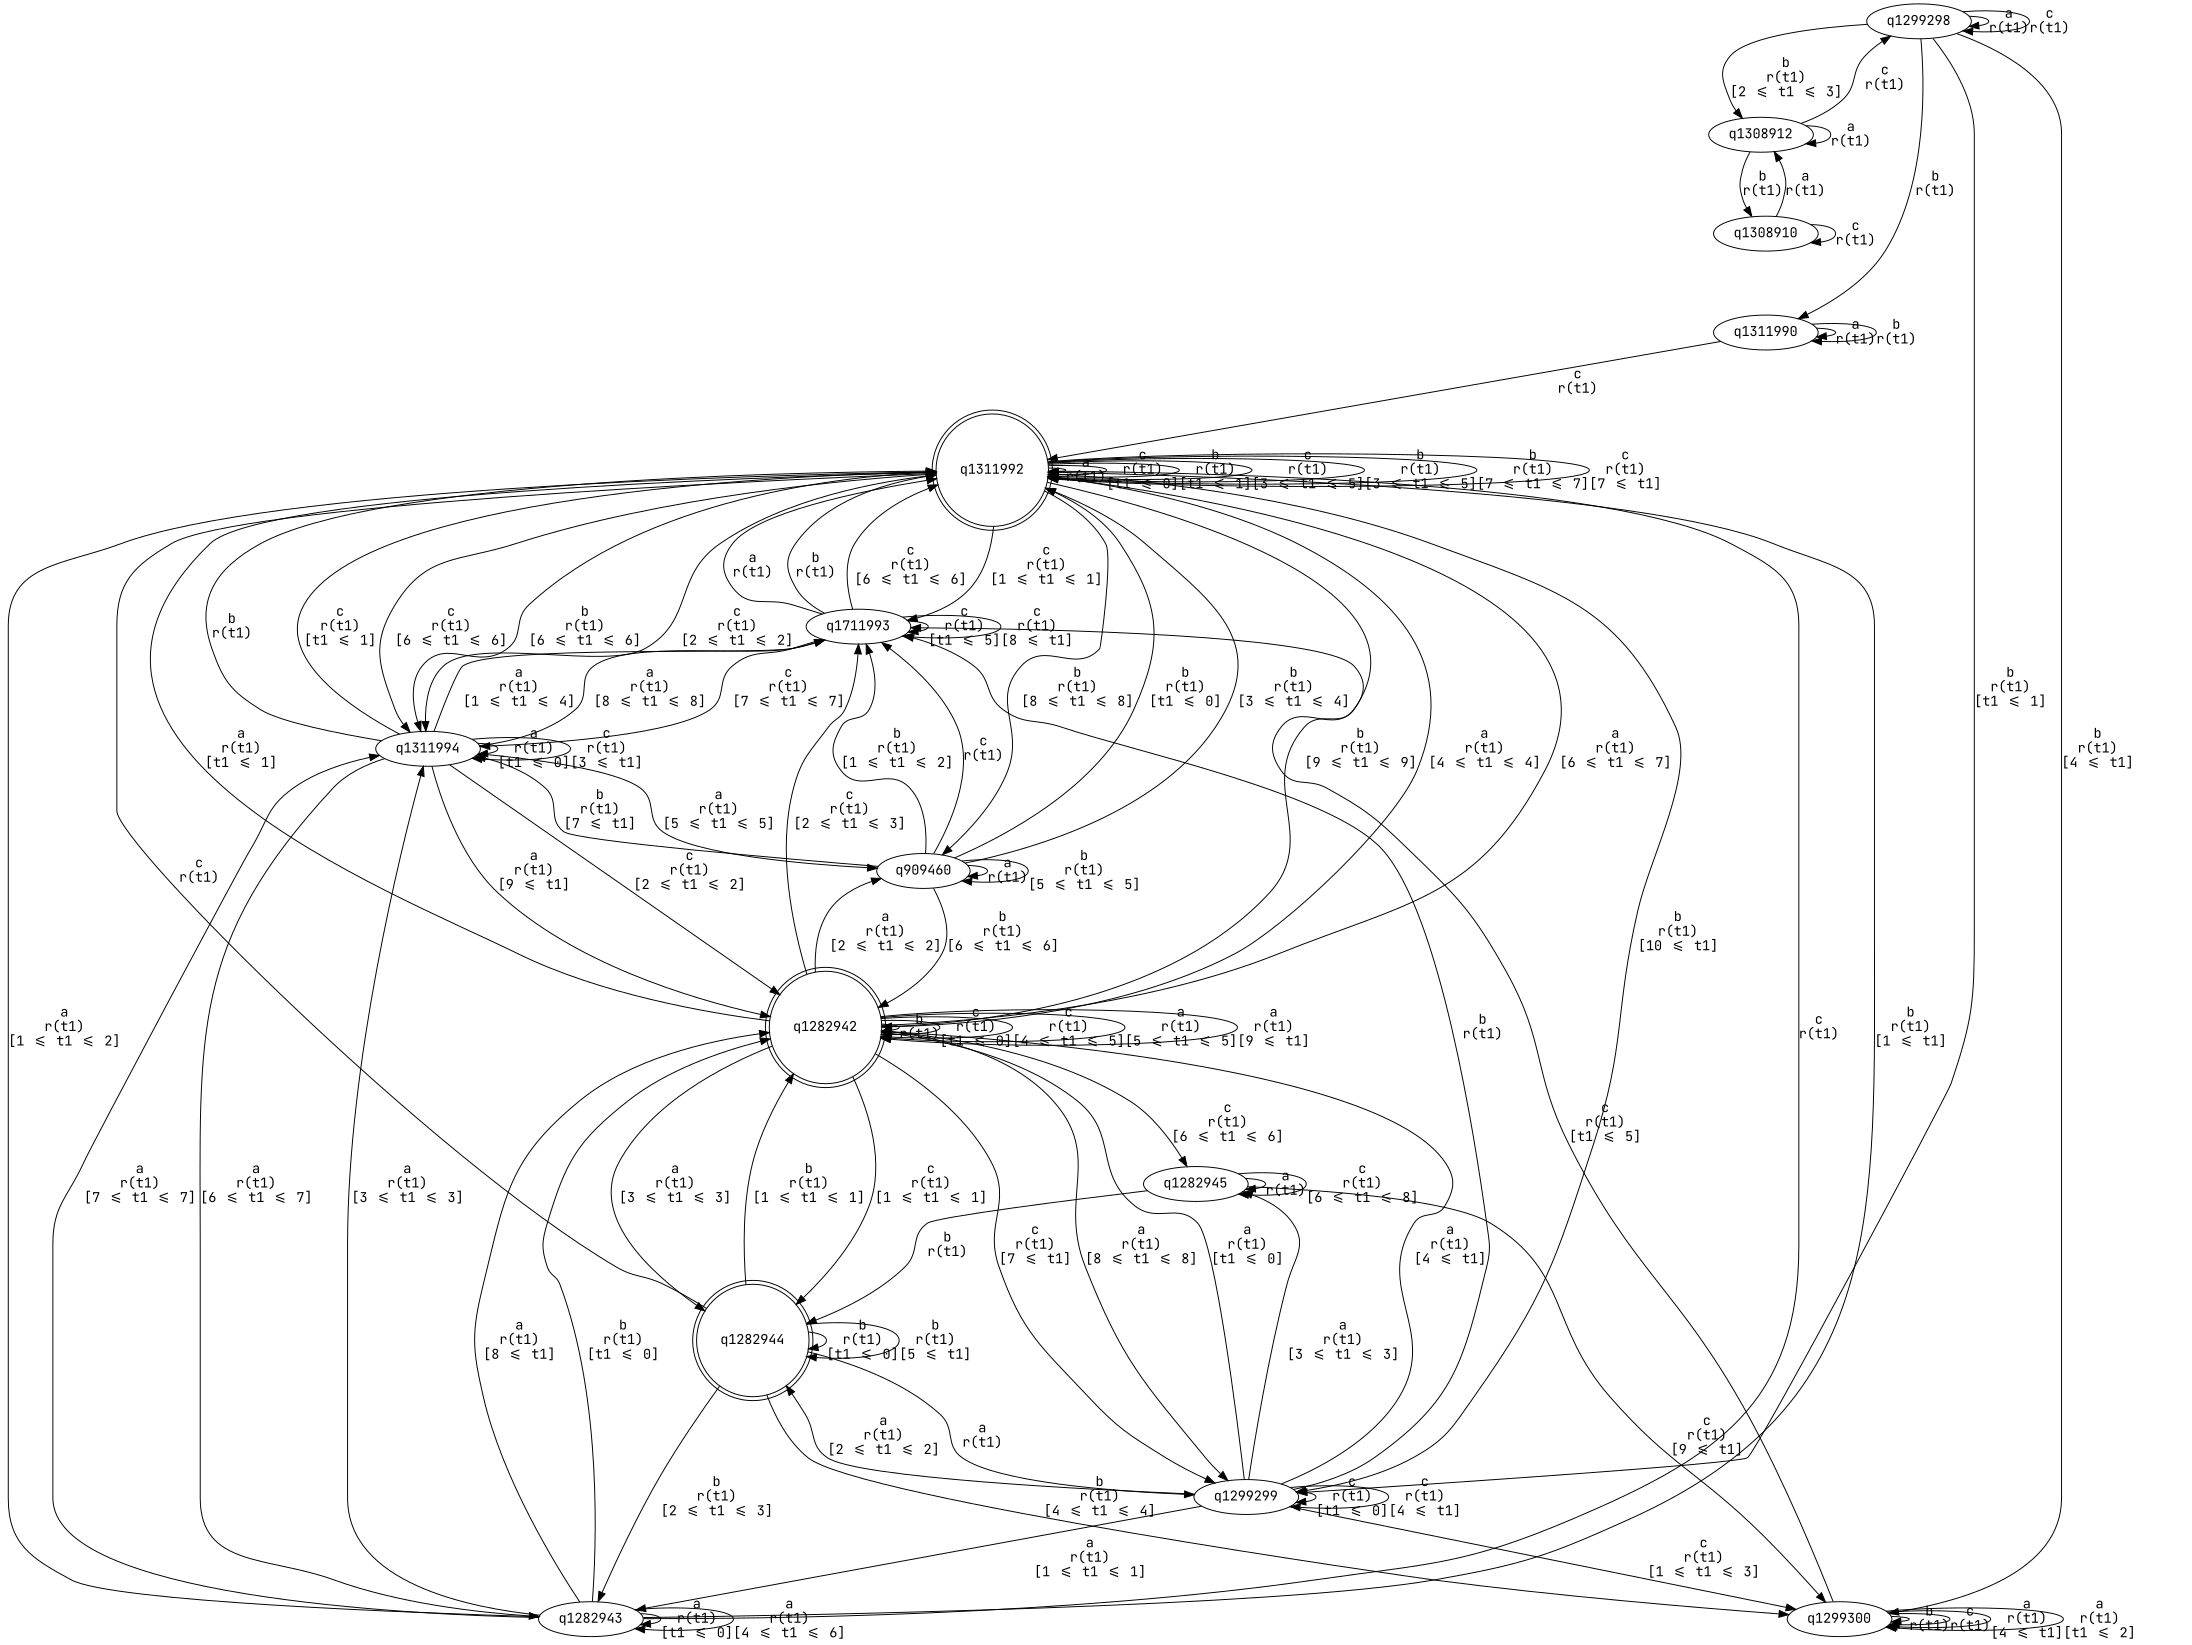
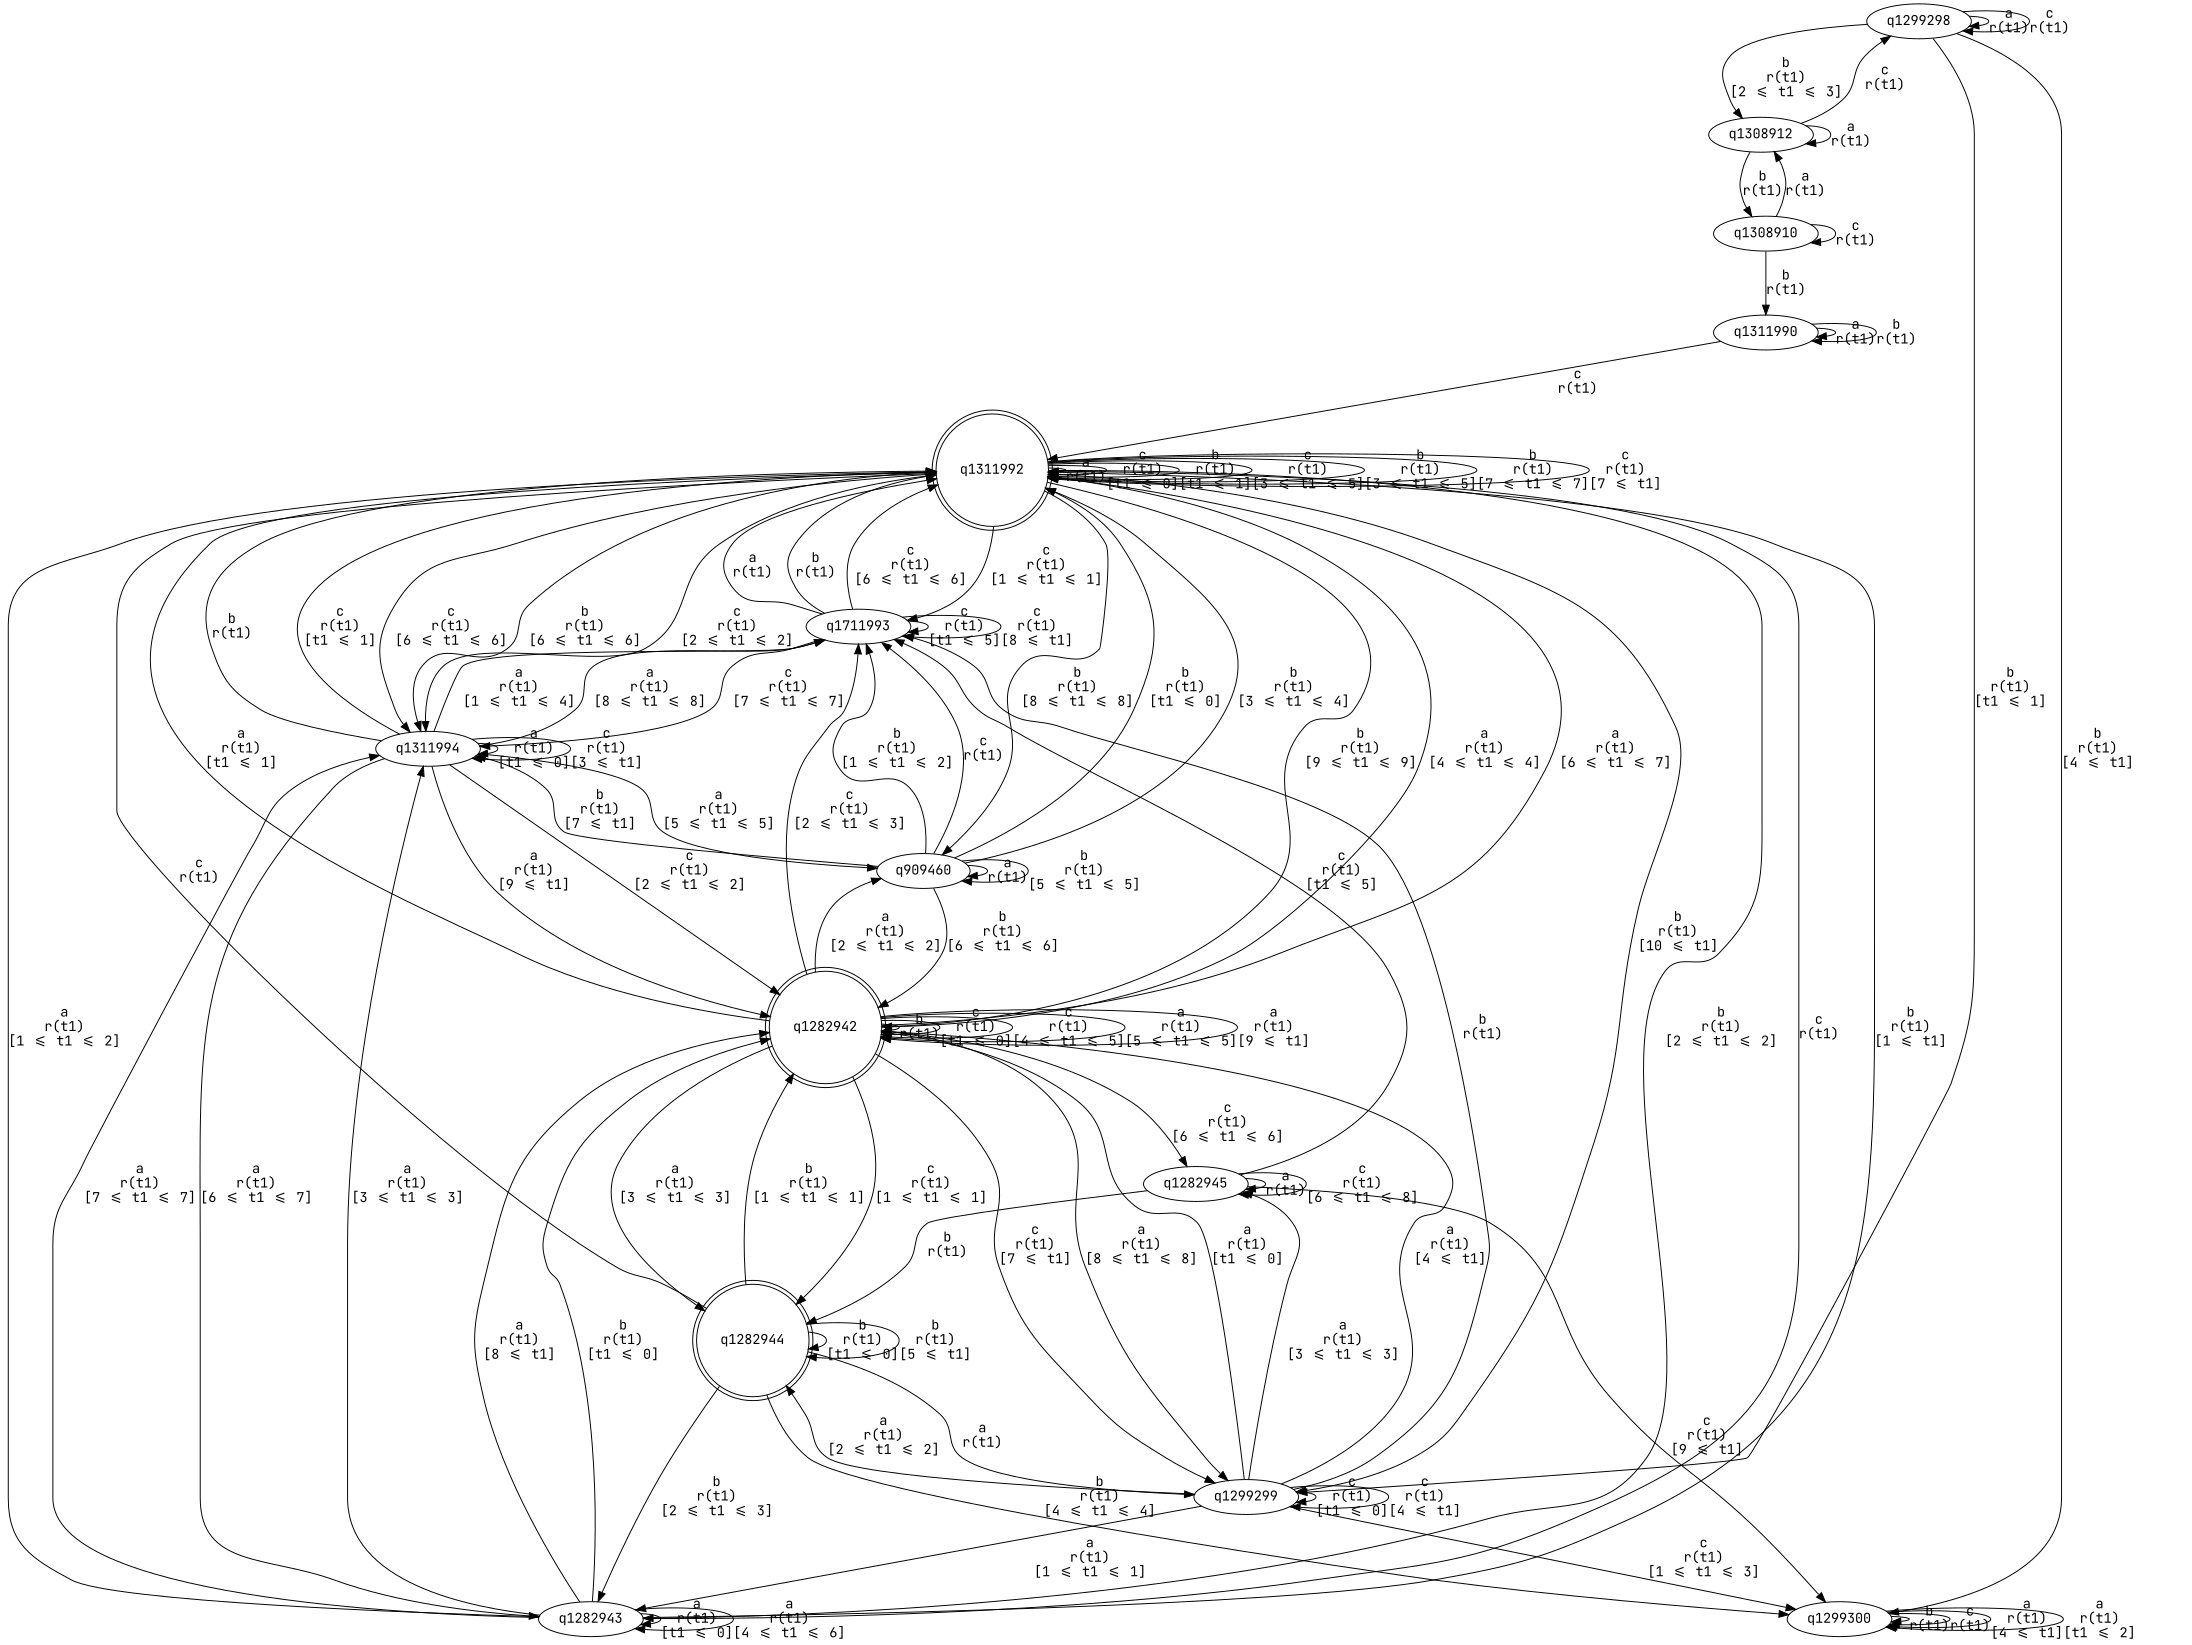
edge "q1299298" -> "q1311990": now "q1308910" -> "q1311990"
edge "q1299300" -> "q1711993": now "q1282945" -> "q1711993"
edge "q1311992" -> "q1282943": added, label "b r(t1) [2 <= t1 <= 2]"
